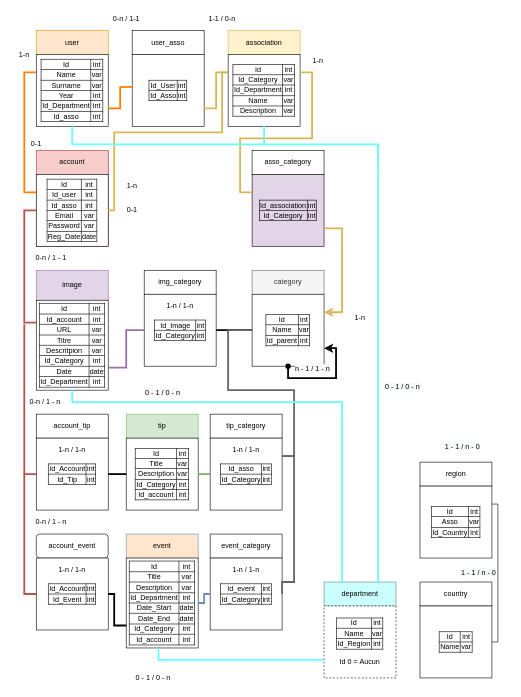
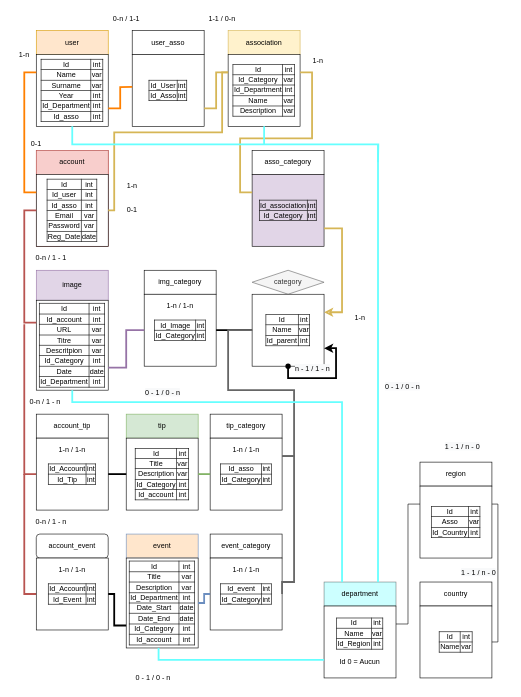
node "category": shape rectangle -> diamond
edge "Id int Asso var Id_Country int" -- "Id int Name var Id_Region int Id 0 = Aucun": added
node "Id int Name var Id_Region int Id 0 = Aucun": style dashed -> solid
